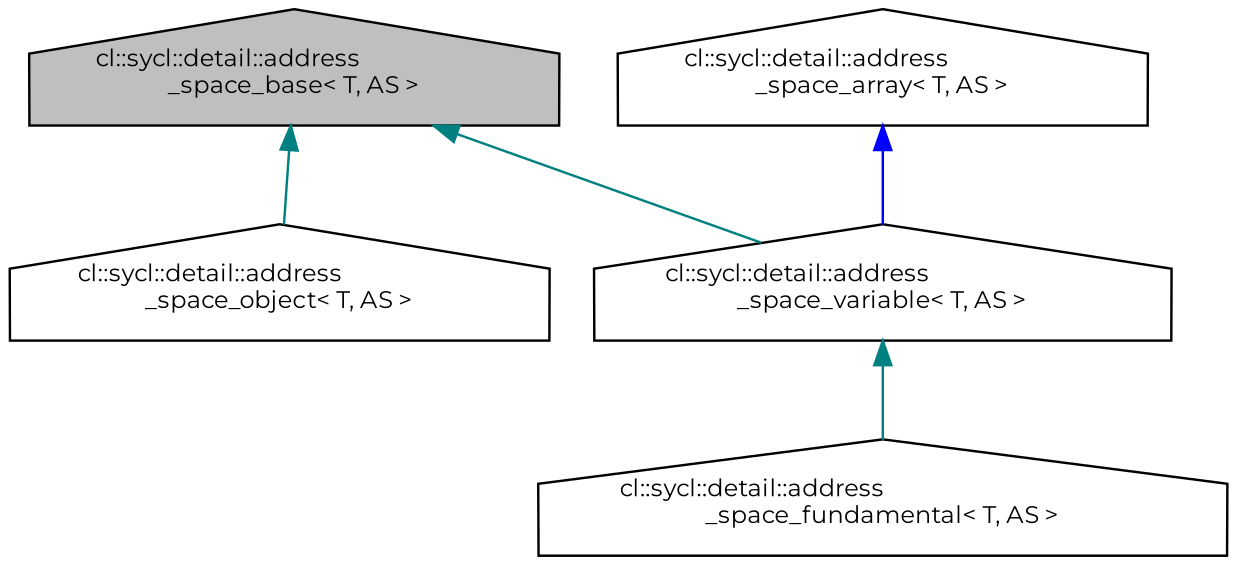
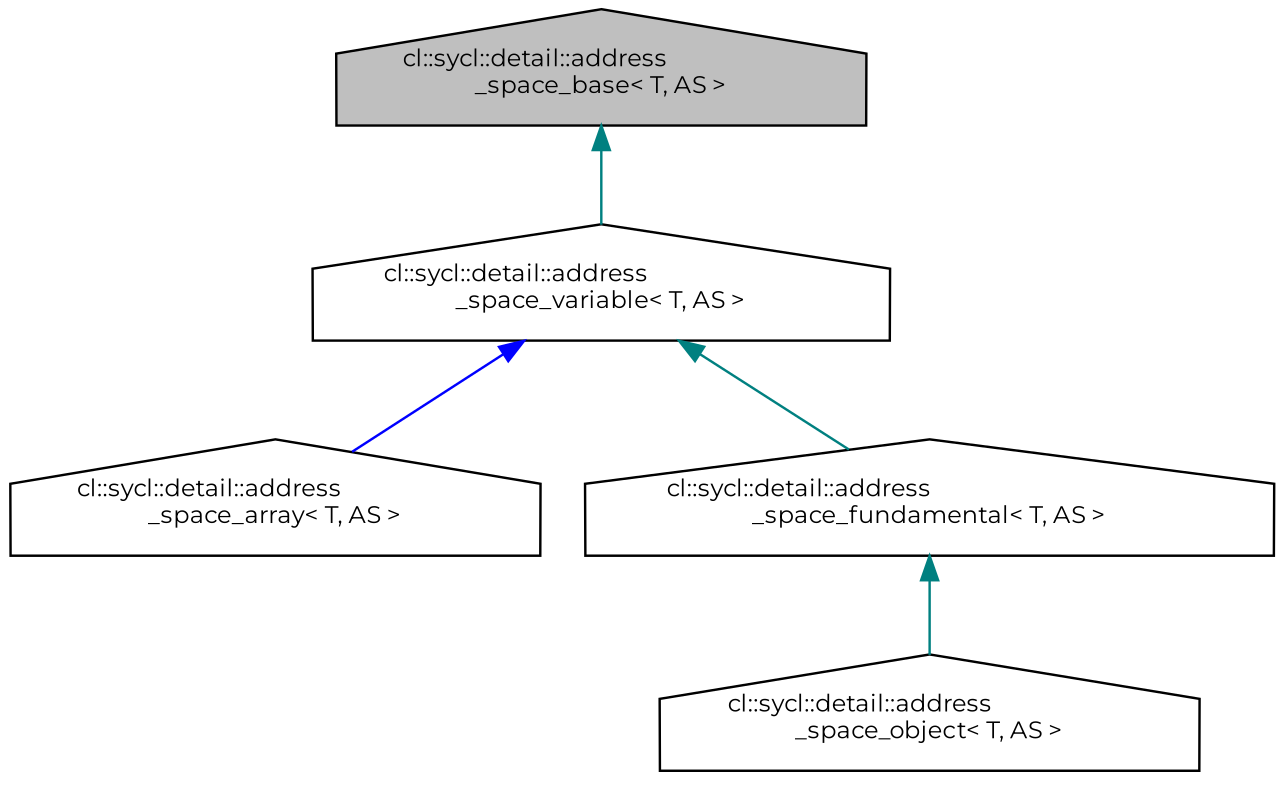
edge "cl::sycl::detail::address _space_object< T, AS >" -> "cl::sycl::detail::address _space_base< T, AS >": now "cl::sycl::detail::address _space_object< T, AS >" -> "cl::sycl::detail::address _space_fundamental< T, AS >"
edge "cl::sycl::detail::address _space_variable< T, AS >" -> "cl::sycl::detail::address _space_array< T, AS >": reversed
